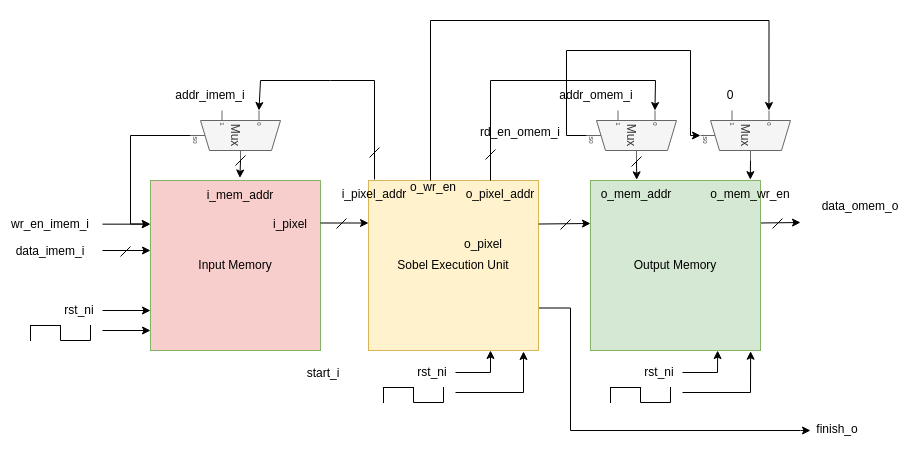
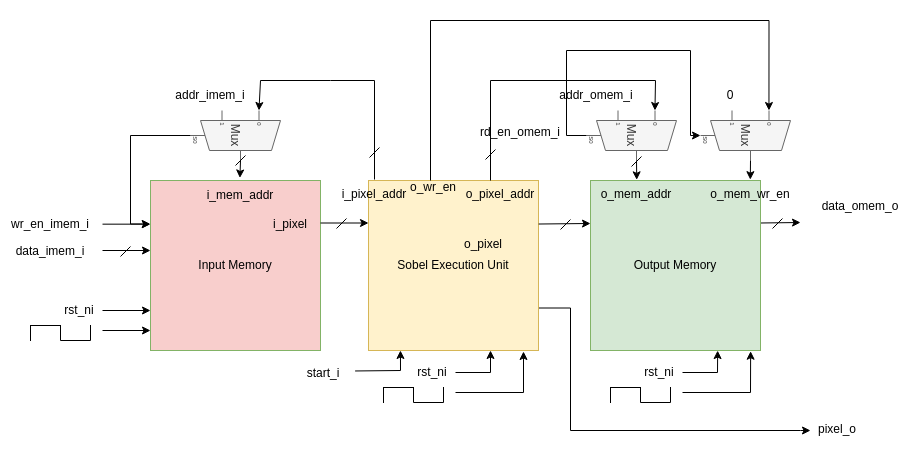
edge "start_i" -> "Sobel Execution Unit": added
node "finish_o": label "finish_o" -> "pixel_o"
